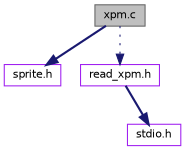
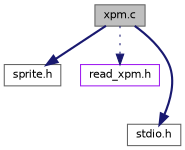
node "sprite.h": color purple -> gray40
edge "read_xpm.h" -> "stdio.h": now "xpm.c" -> "stdio.h"
node "stdio.h": color purple -> gray40
